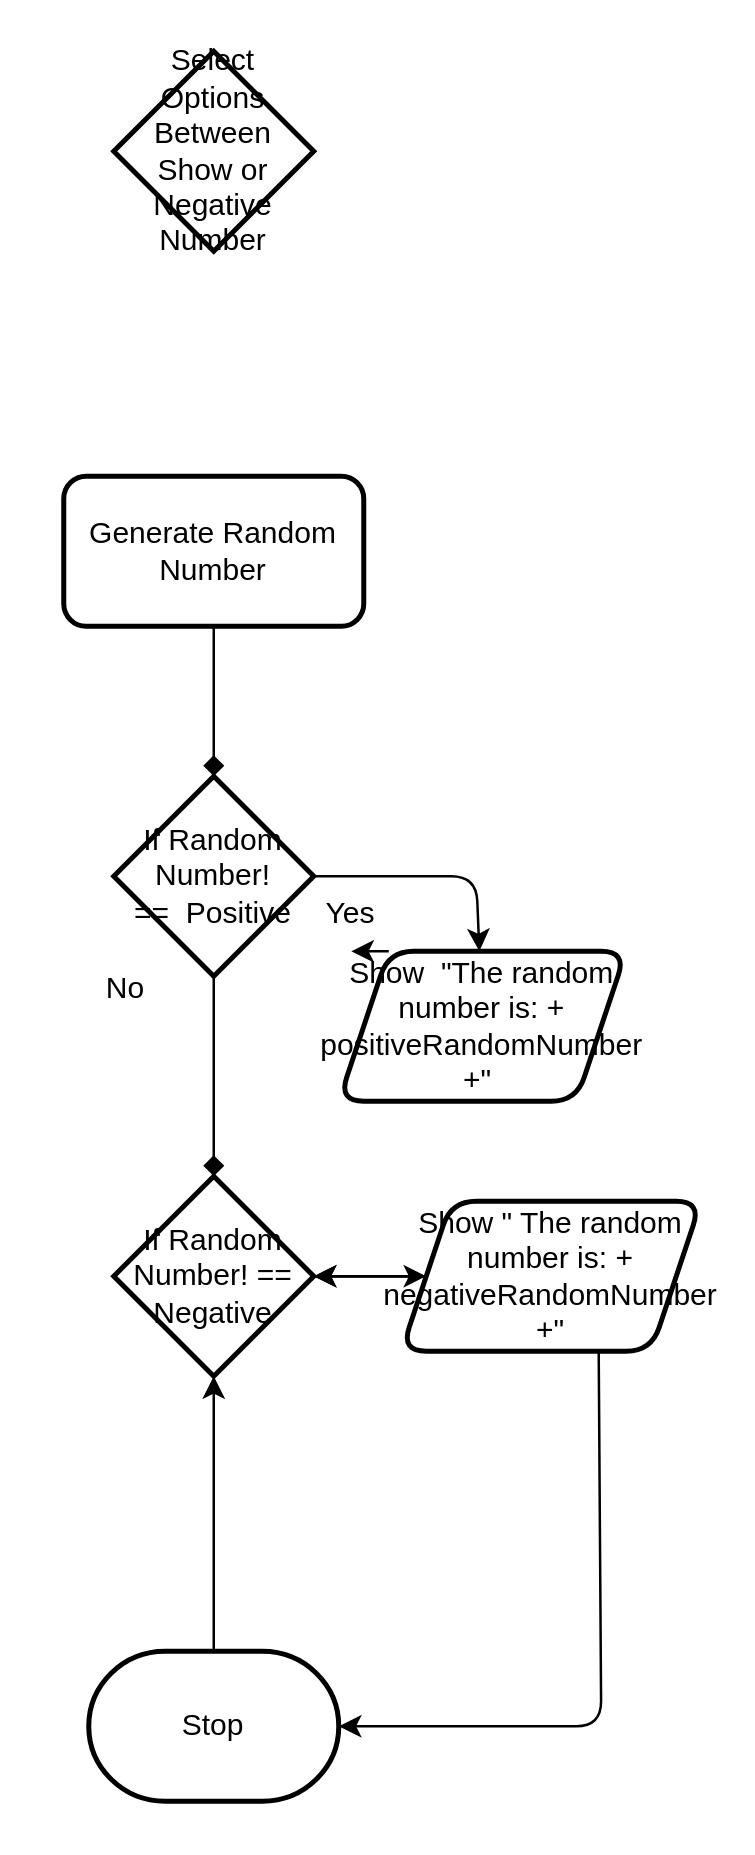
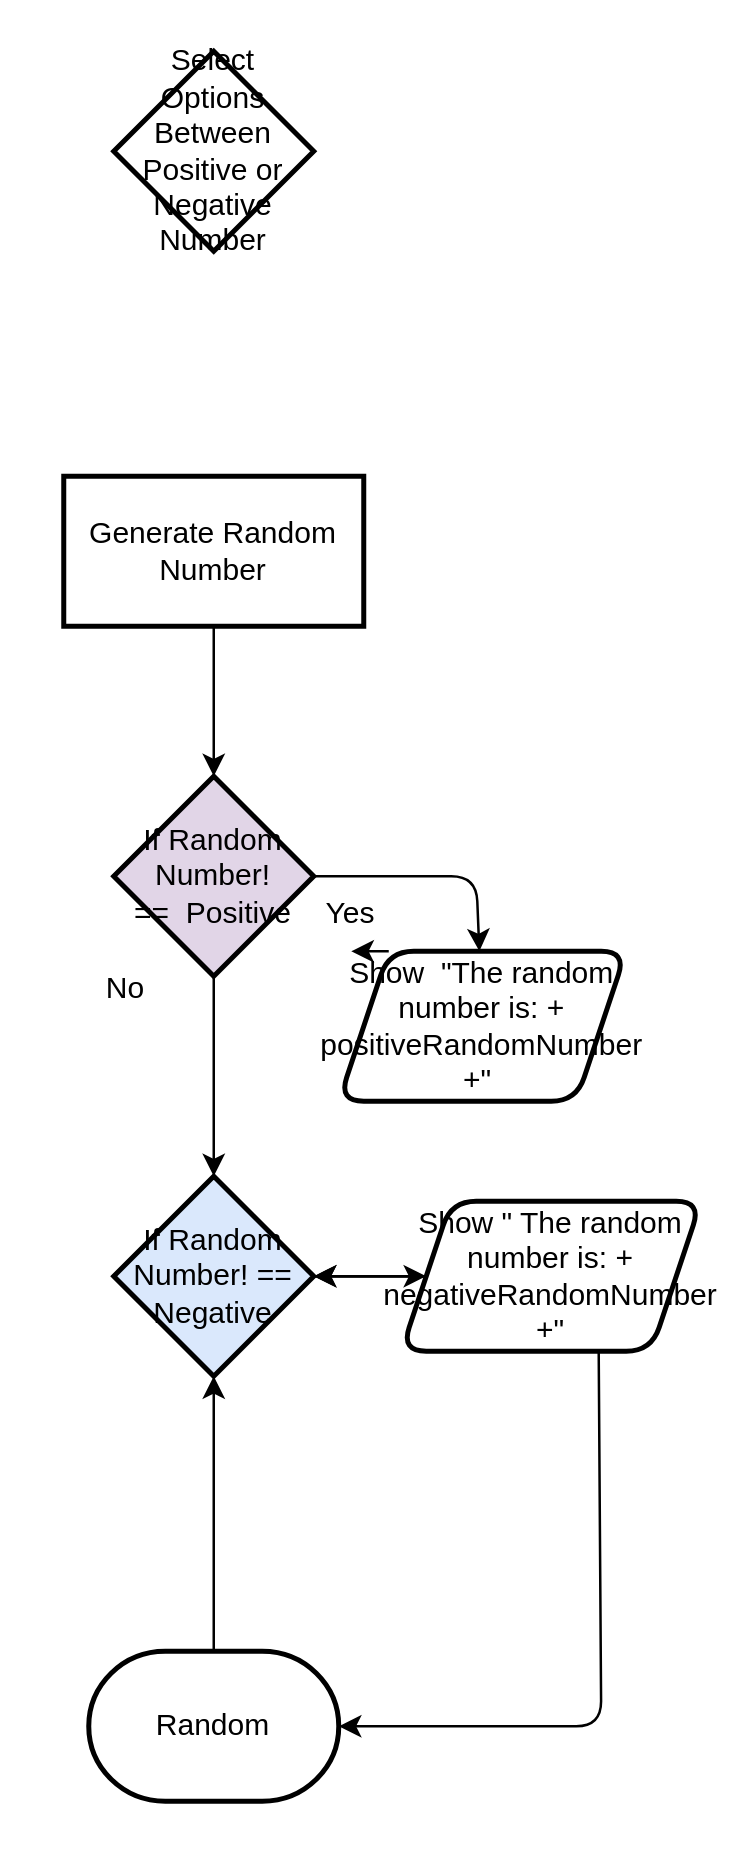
node "Select Options Between Show or Negative Number": label "Select Options Between Show or Negative Number" -> "Select Options Between Positive or Negative Number"
node "Generate Random Number": shape rounded rectangle -> rectangle
edge "Generate Random Number" -> "If Random Number! == Positive": arrowhead diamond -> classic
node "If Random Number! == Positive": fillcolor #ffffff -> #e1d5e7
edge "If Random Number! == Positive" -> "If Random Number! == Negative": arrowhead diamond -> classic
node "If Random Number! == Negative": fillcolor #ffffff -> #dae8fc
node "Stop": label "Stop" -> "Random"
